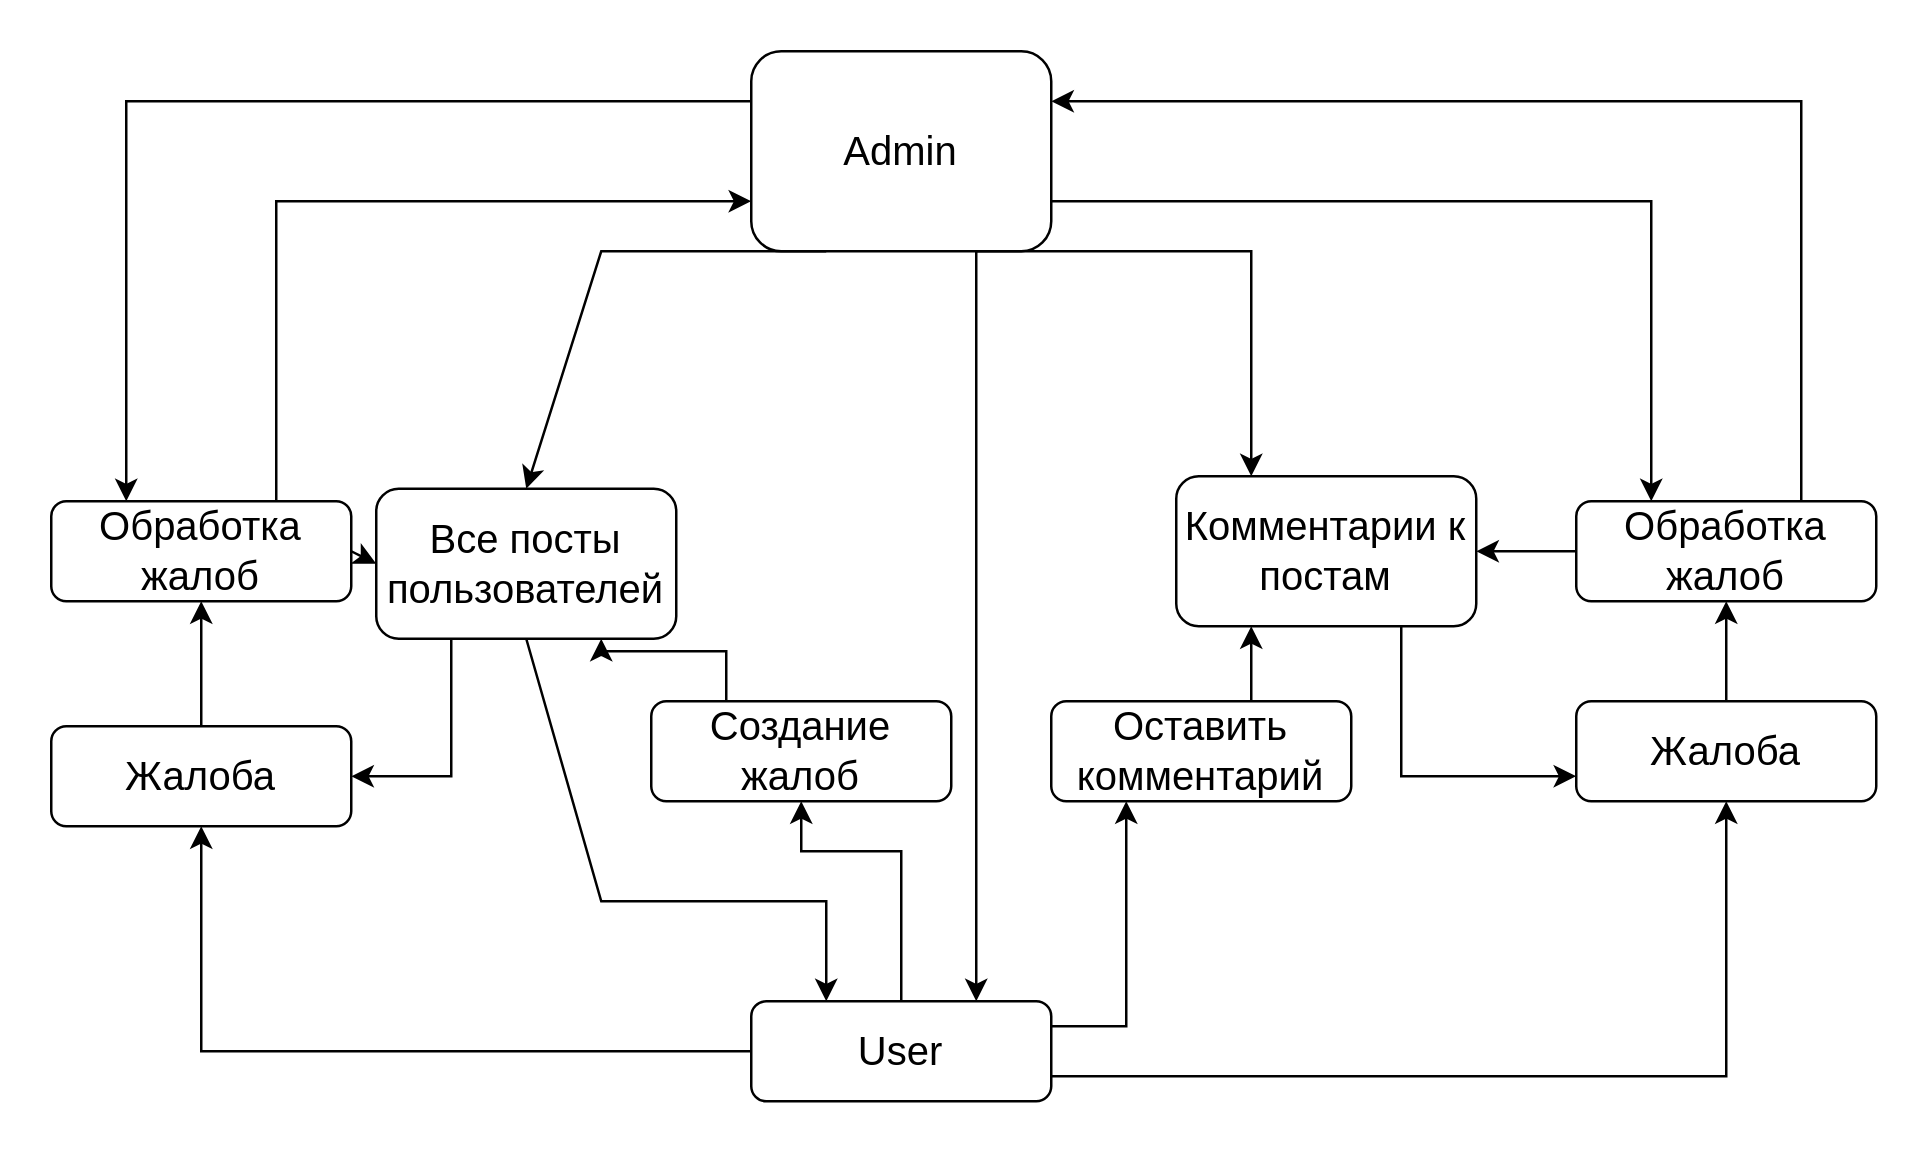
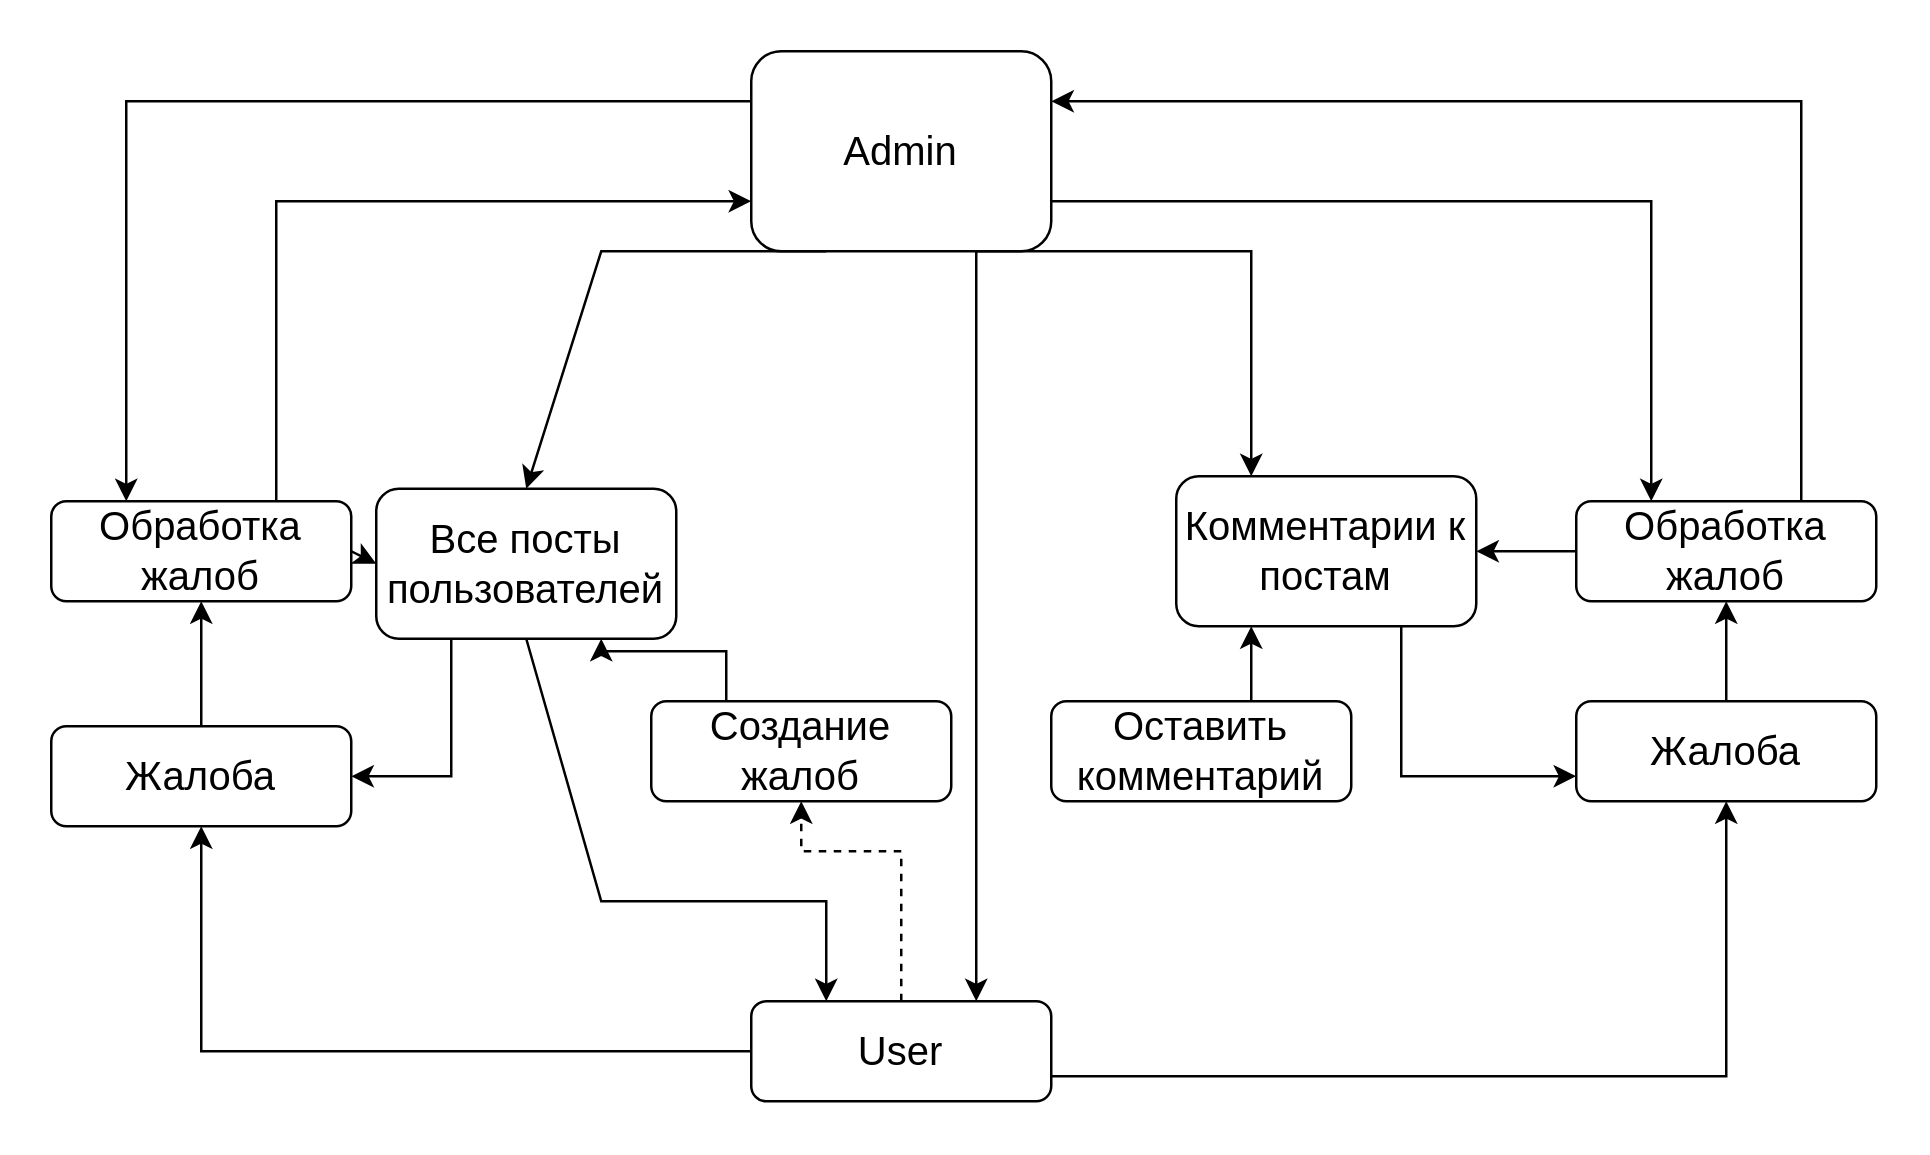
edge "User" -> "Создание жалоб": style solid -> dashed
edge "User" -> "Оставить комментарий": removed
